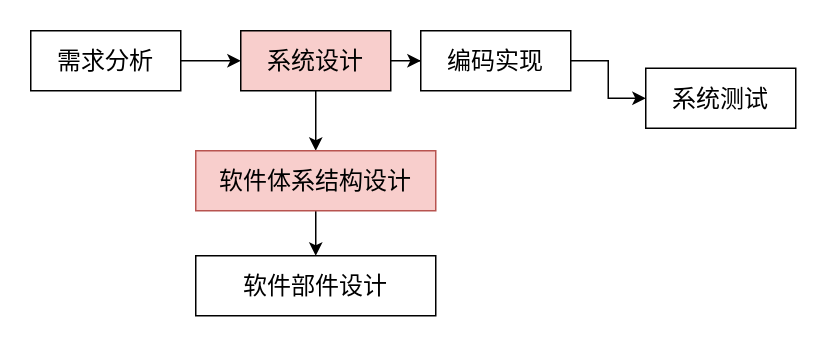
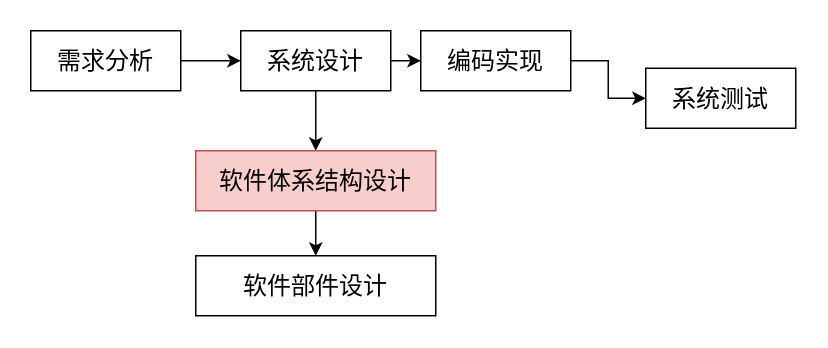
node "系统设计": fillcolor #f8cecc -> #ffffff
